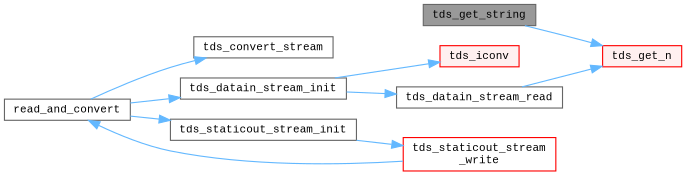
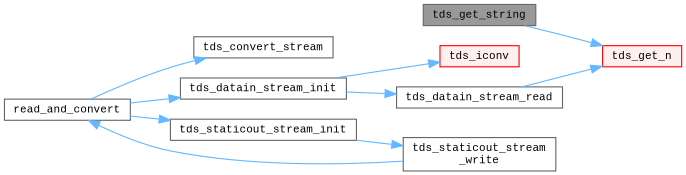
node "tds_staticout_stream _write": color red -> grey40
